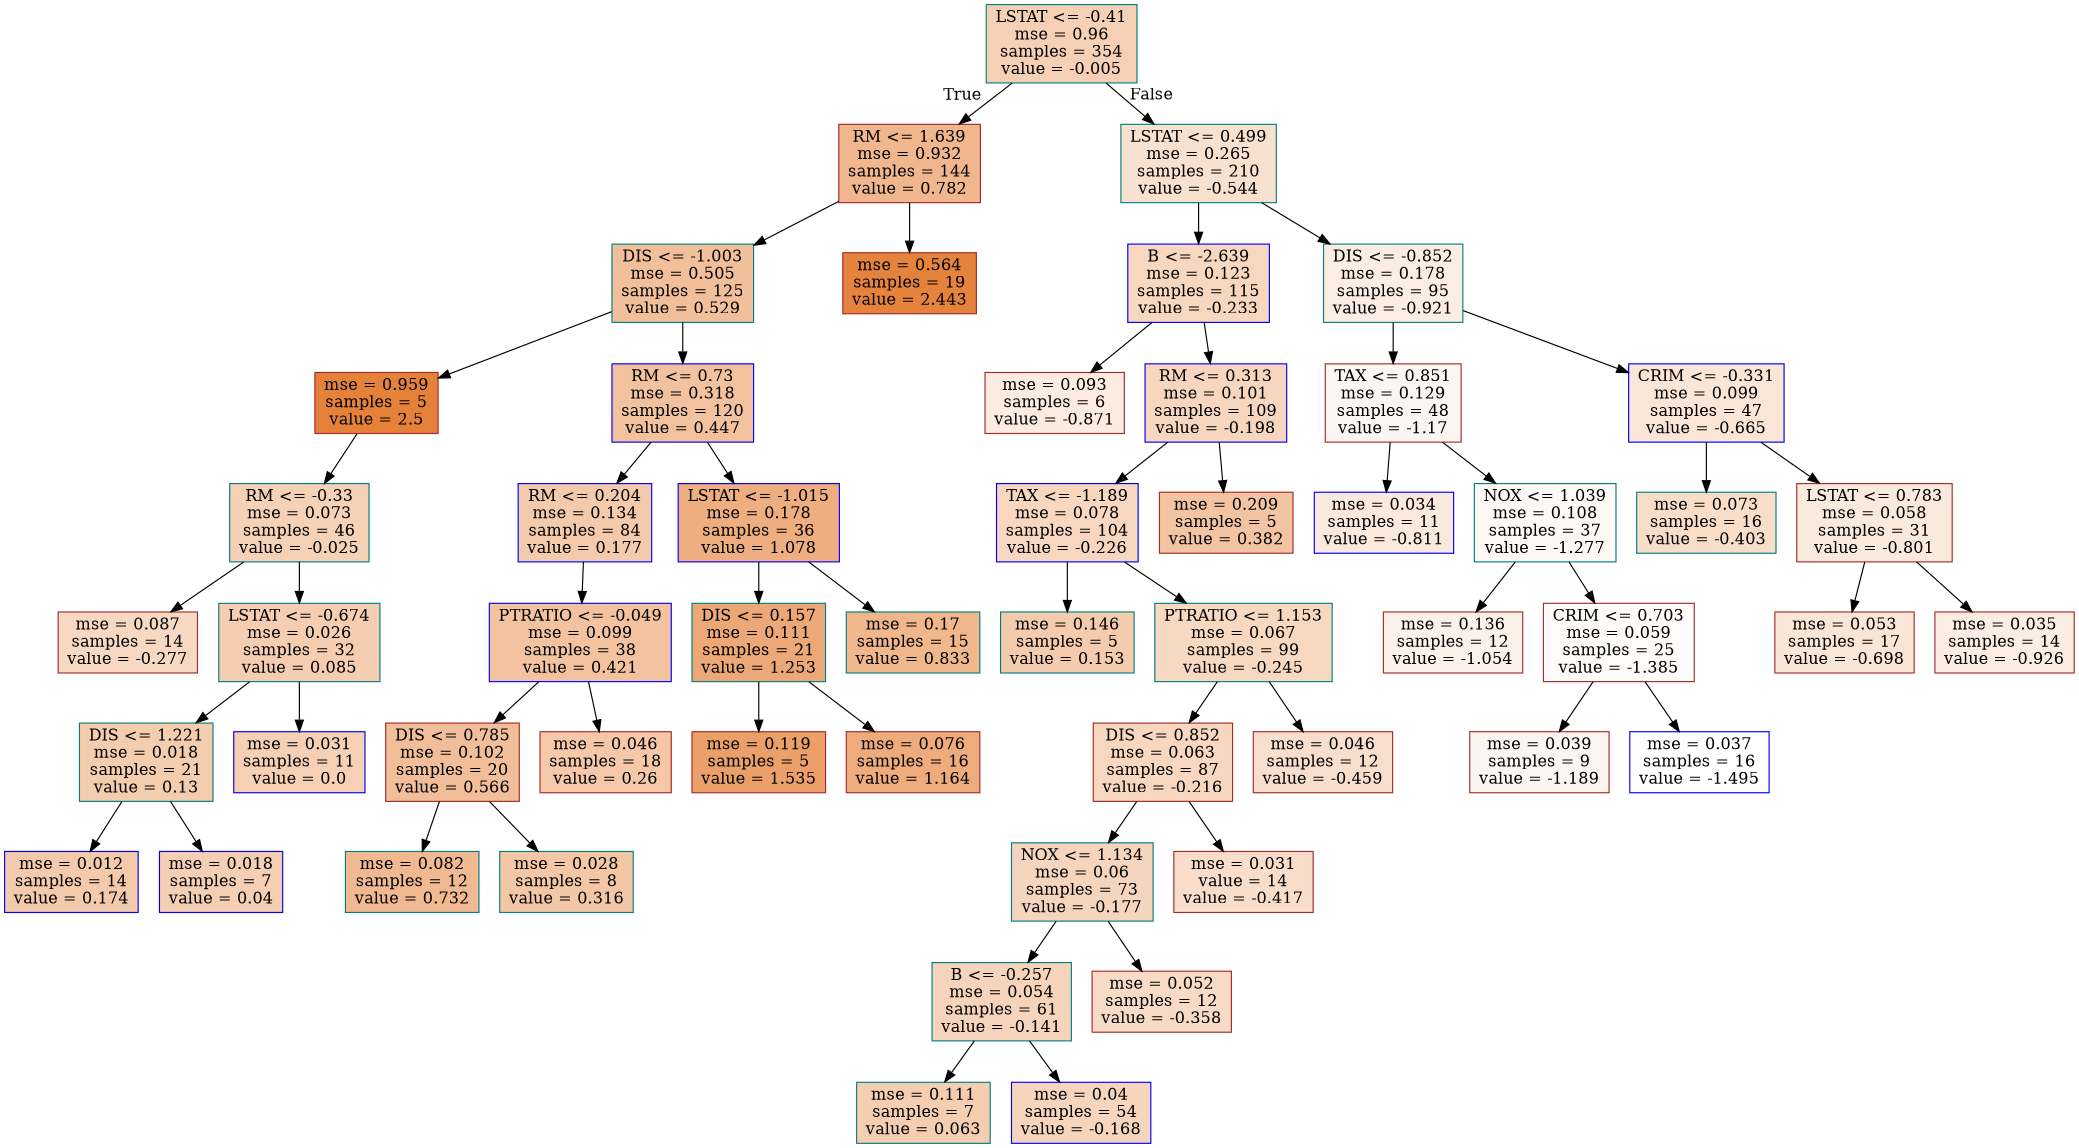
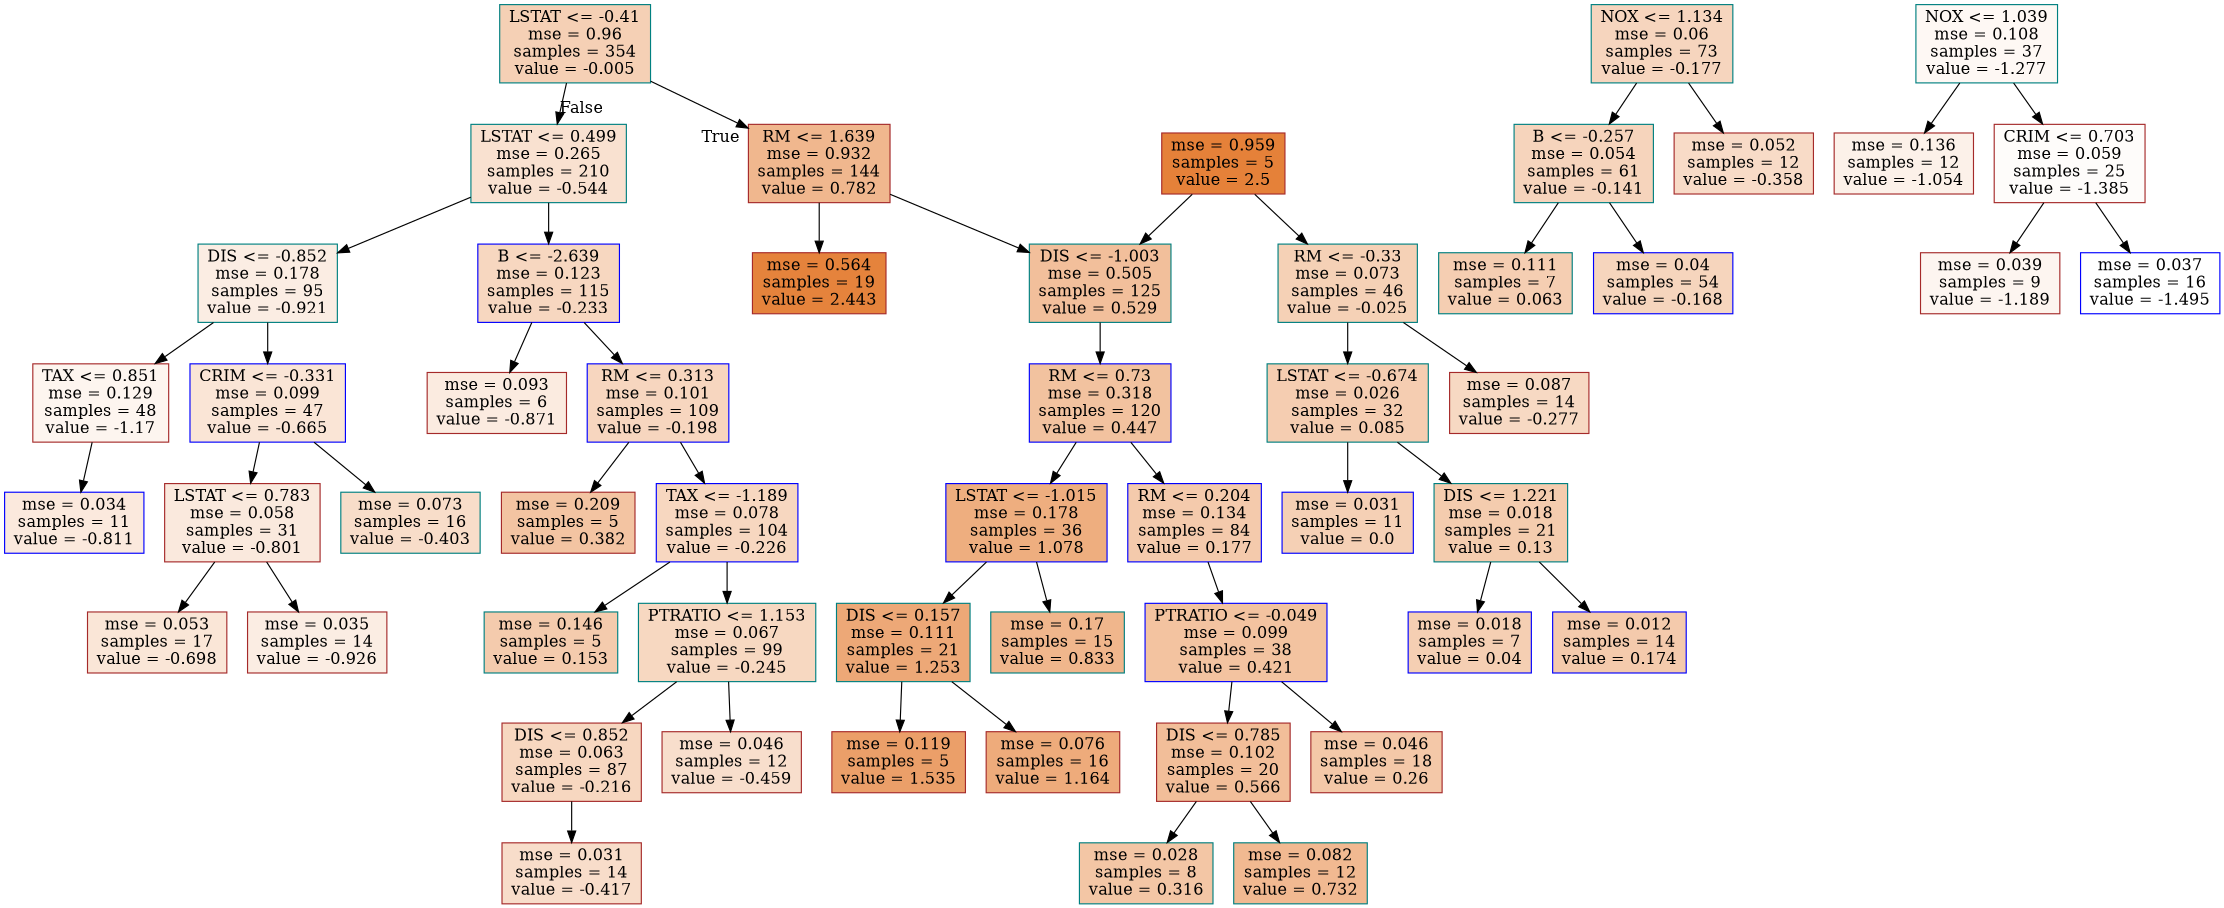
edge "DIS <= -1.003 mse = 0.505 samples = 125 value = 0.529" -> "mse = 0.959 samples = 5 value = 2.5": reversed
edge "TAX <= 0.851 mse = 0.129 samples = 48 value = -1.17" -> "NOX <= 1.039 mse = 0.108 samples = 37 value = -1.277": removed
edge "DIS <= 0.852 mse = 0.063 samples = 87 value = -0.216" -> "NOX <= 1.134 mse = 0.06 samples = 73 value = -0.177": removed
node "mse = 0.031 value = 14 value = -0.417": label "mse = 0.031 value = 14 value = -0.417" -> "mse = 0.031 samples = 14 value = -0.417"
